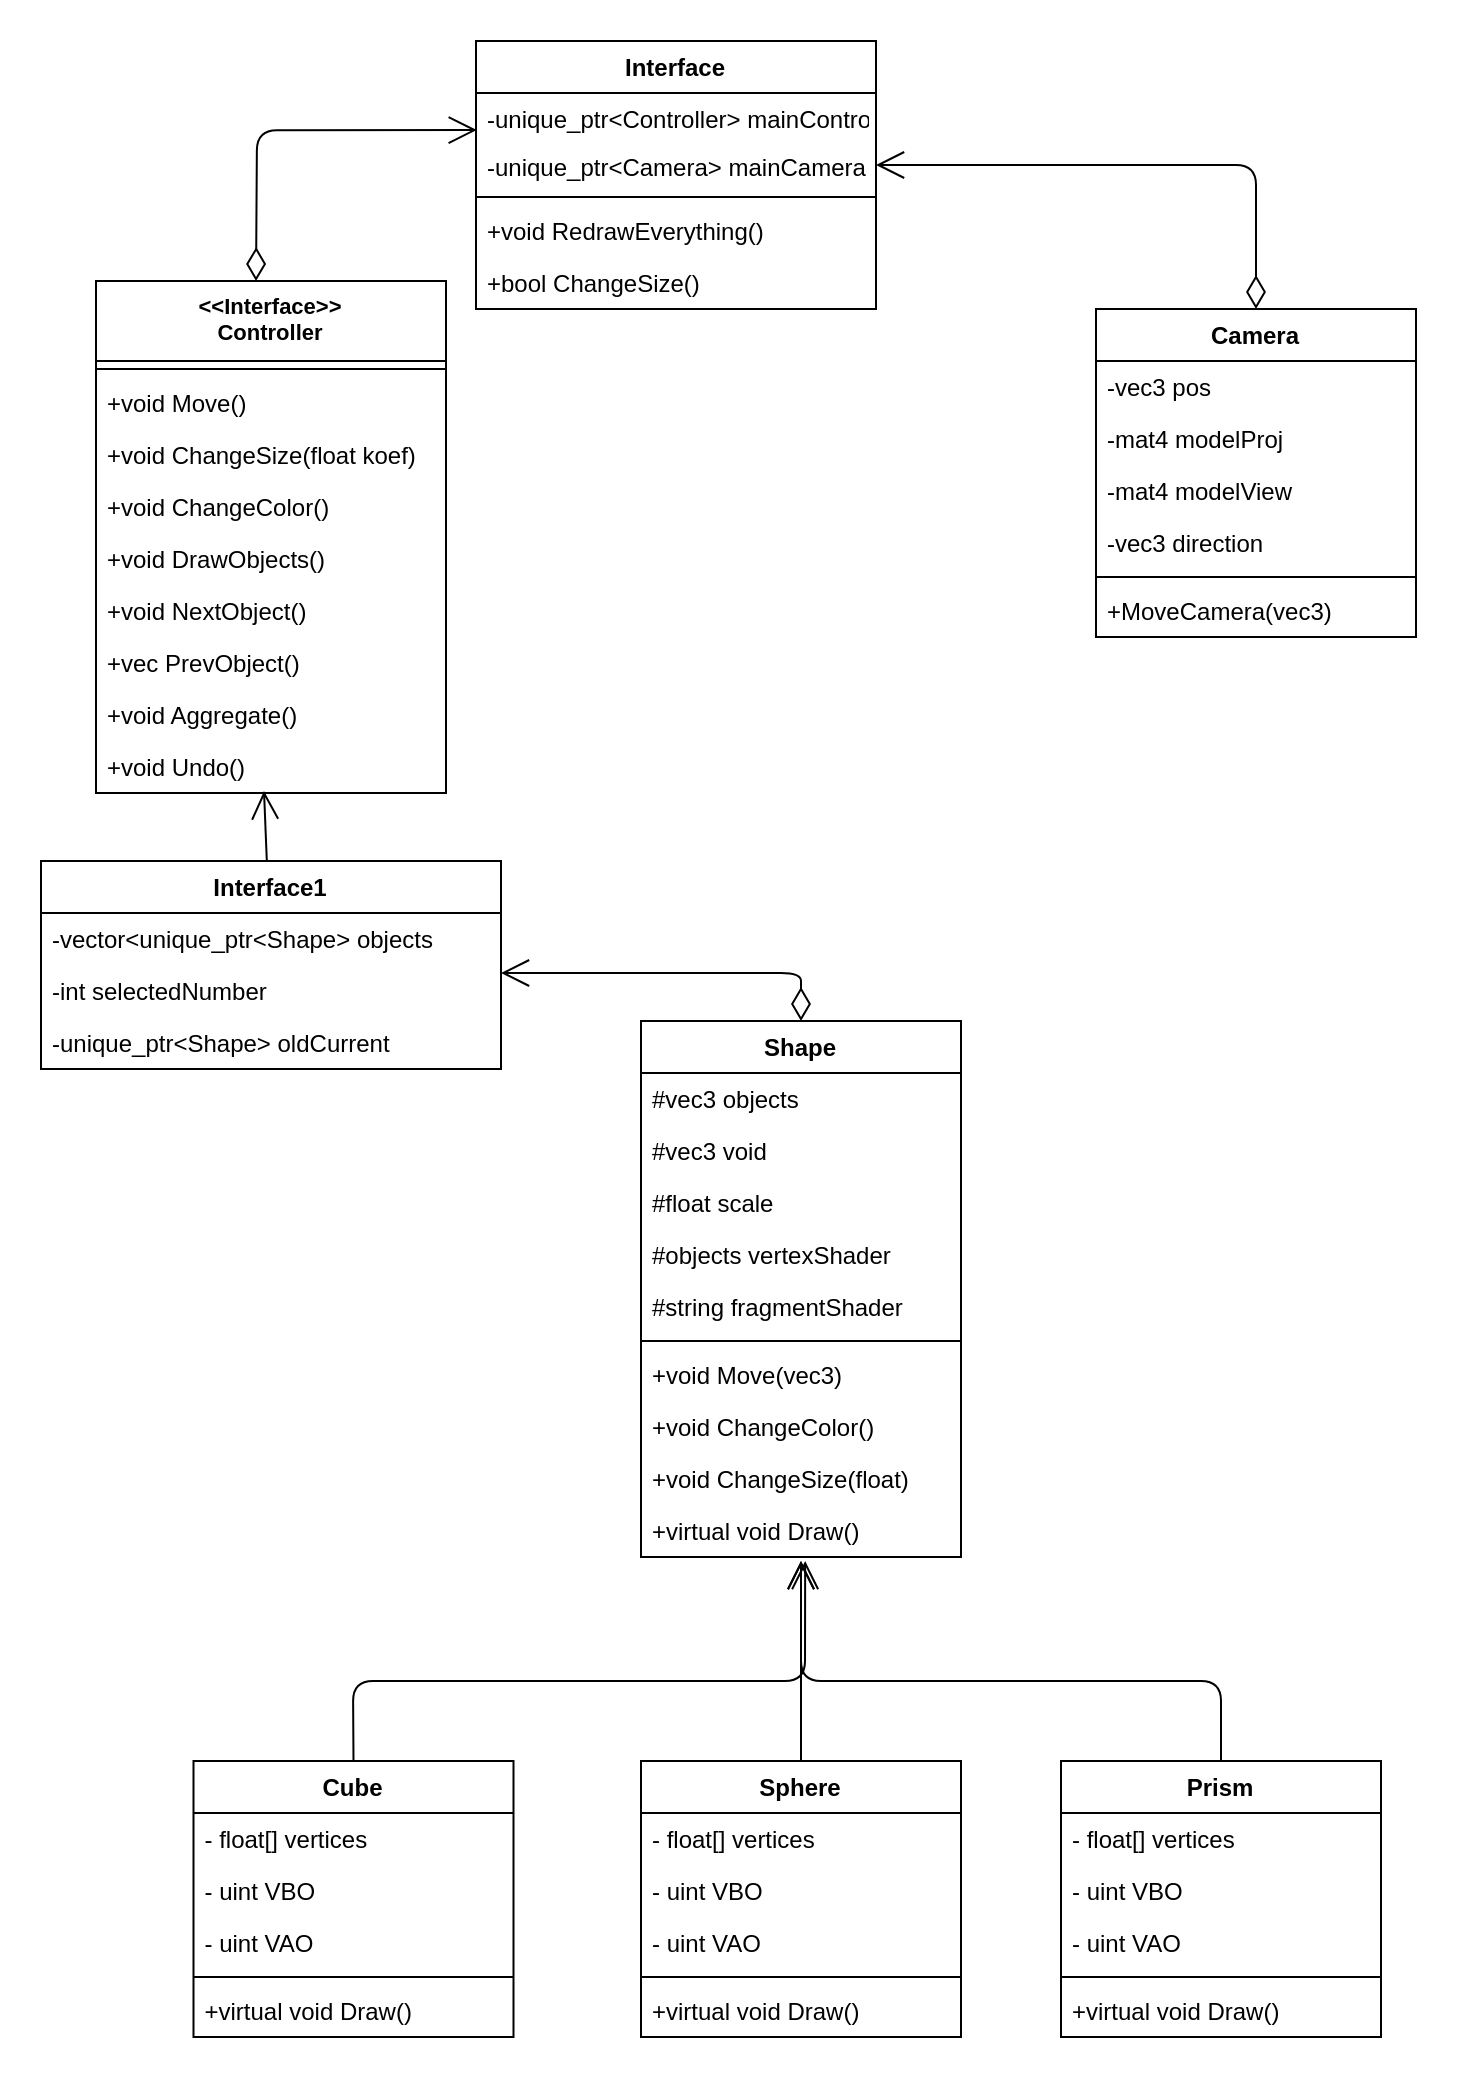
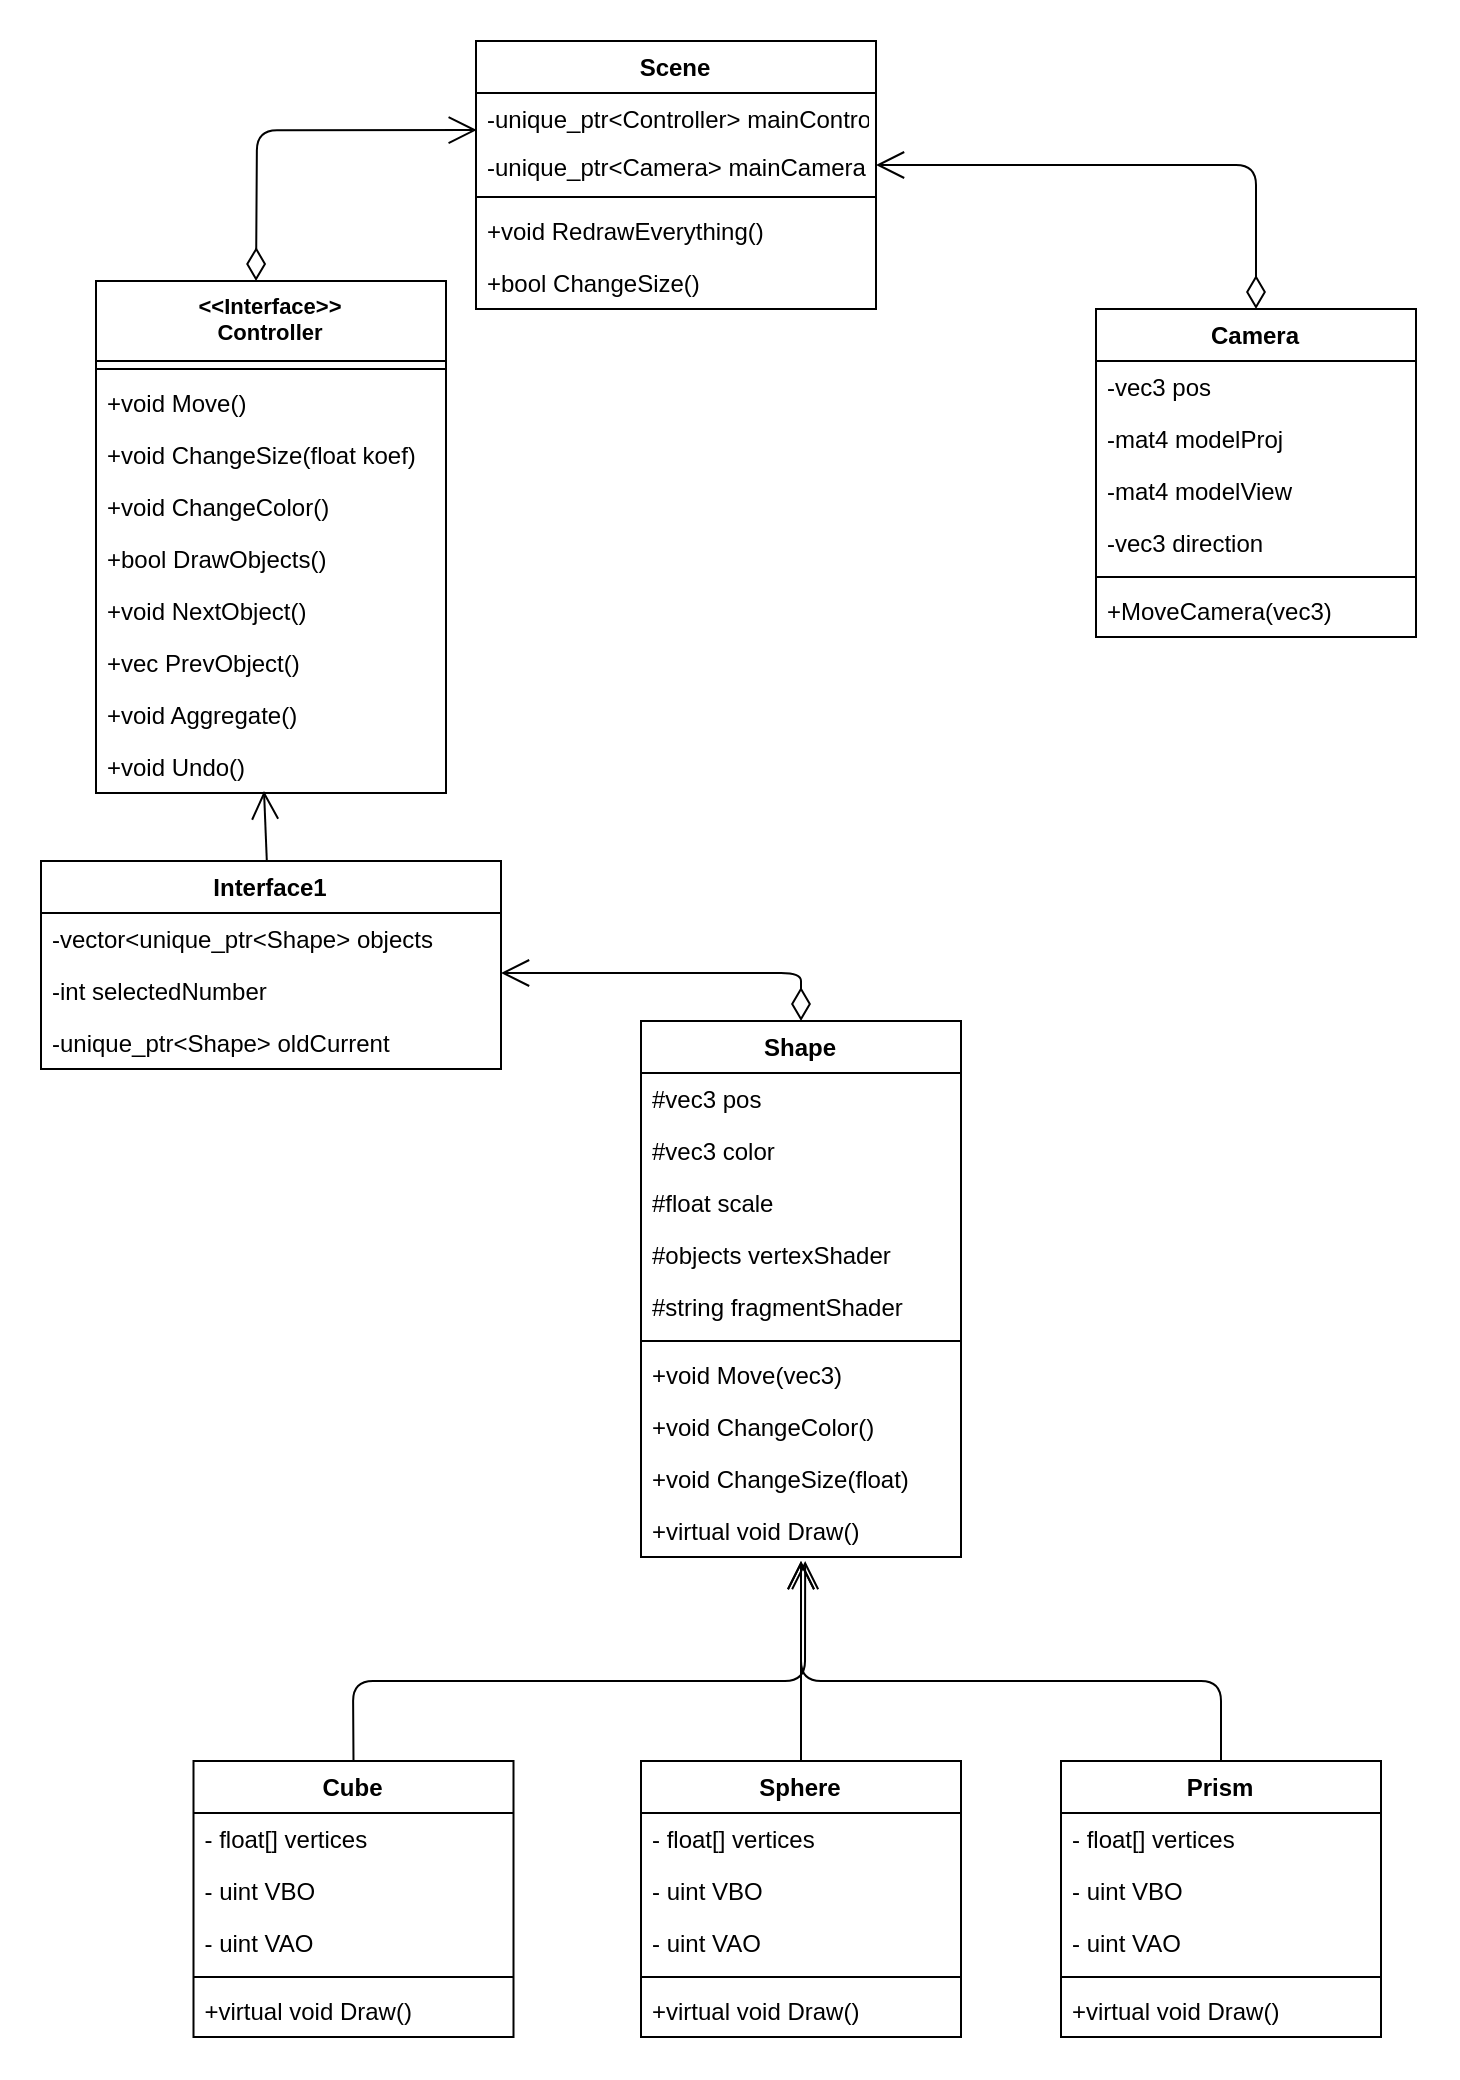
node "Interface": label "Interface" -> "Scene"
node "+void DrawObjects()": label "+void DrawObjects()" -> "+bool DrawObjects()"
node "#vec3 objects": label "#vec3 objects" -> "#vec3 pos"
node "#vec3 void": label "#vec3 void" -> "#vec3 color"
